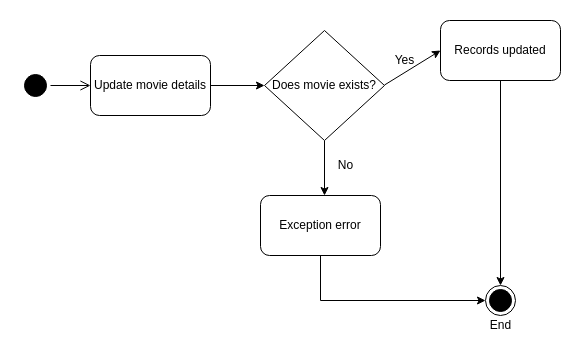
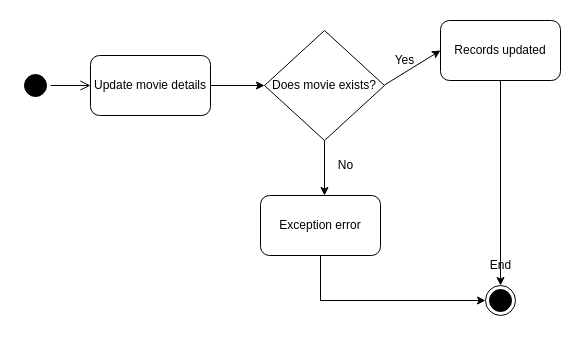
node "End": moved (501, 326) -> (501, 266)
